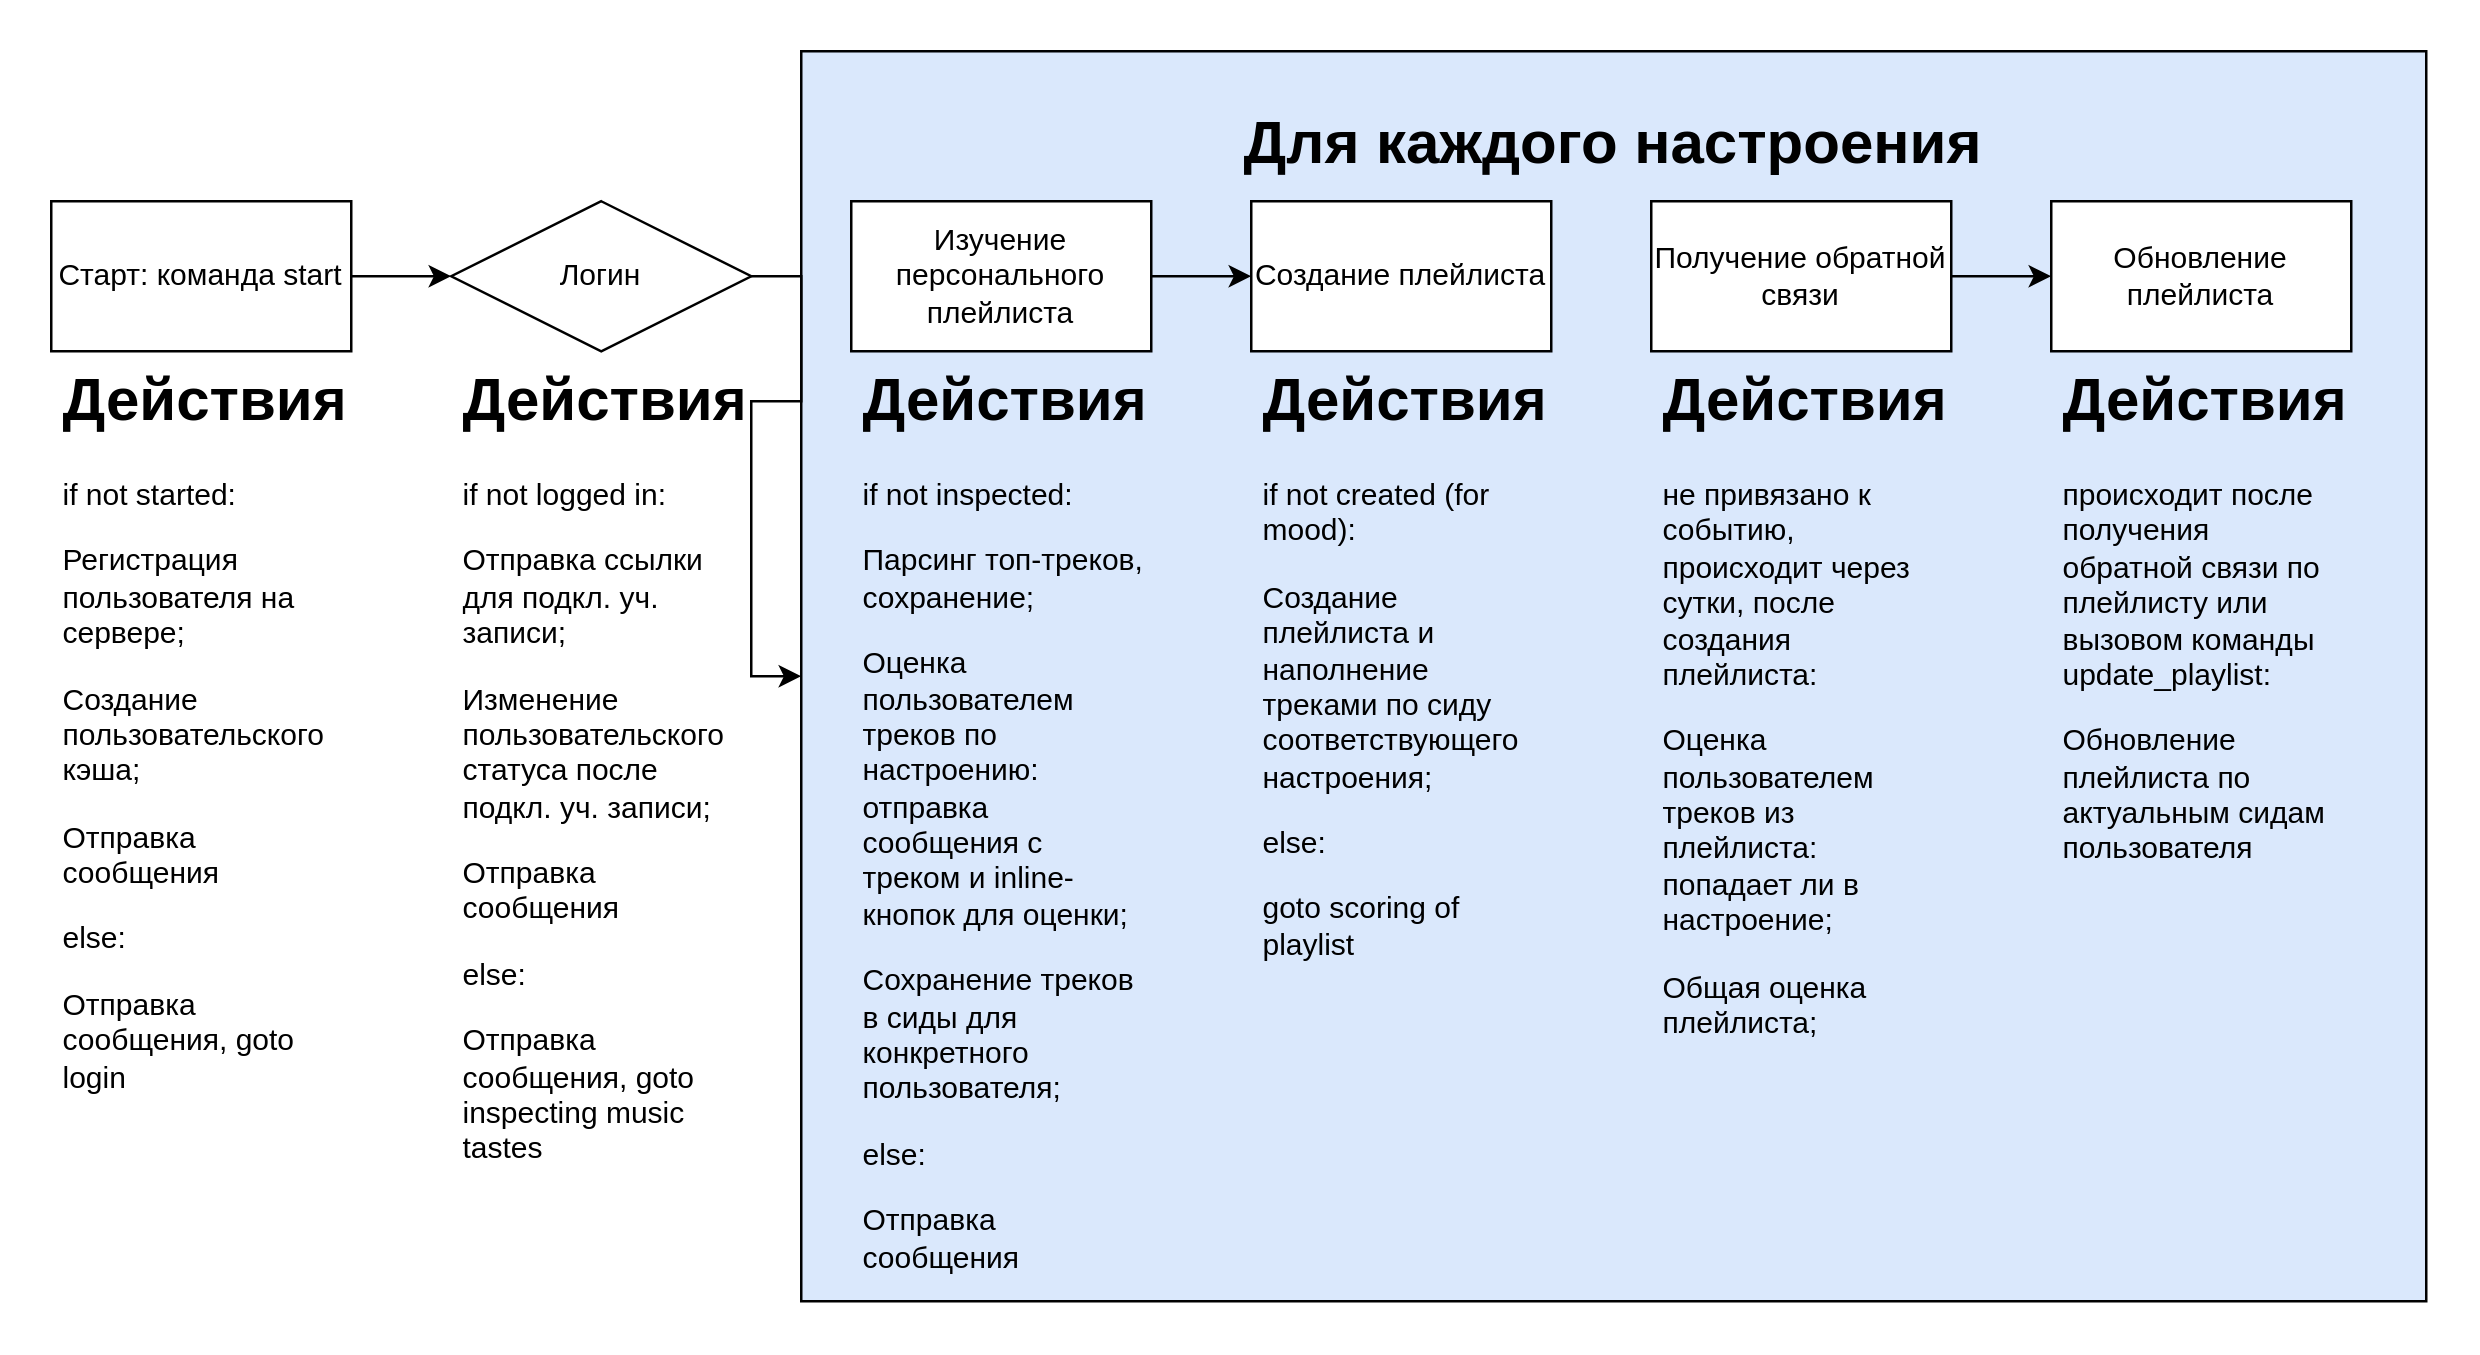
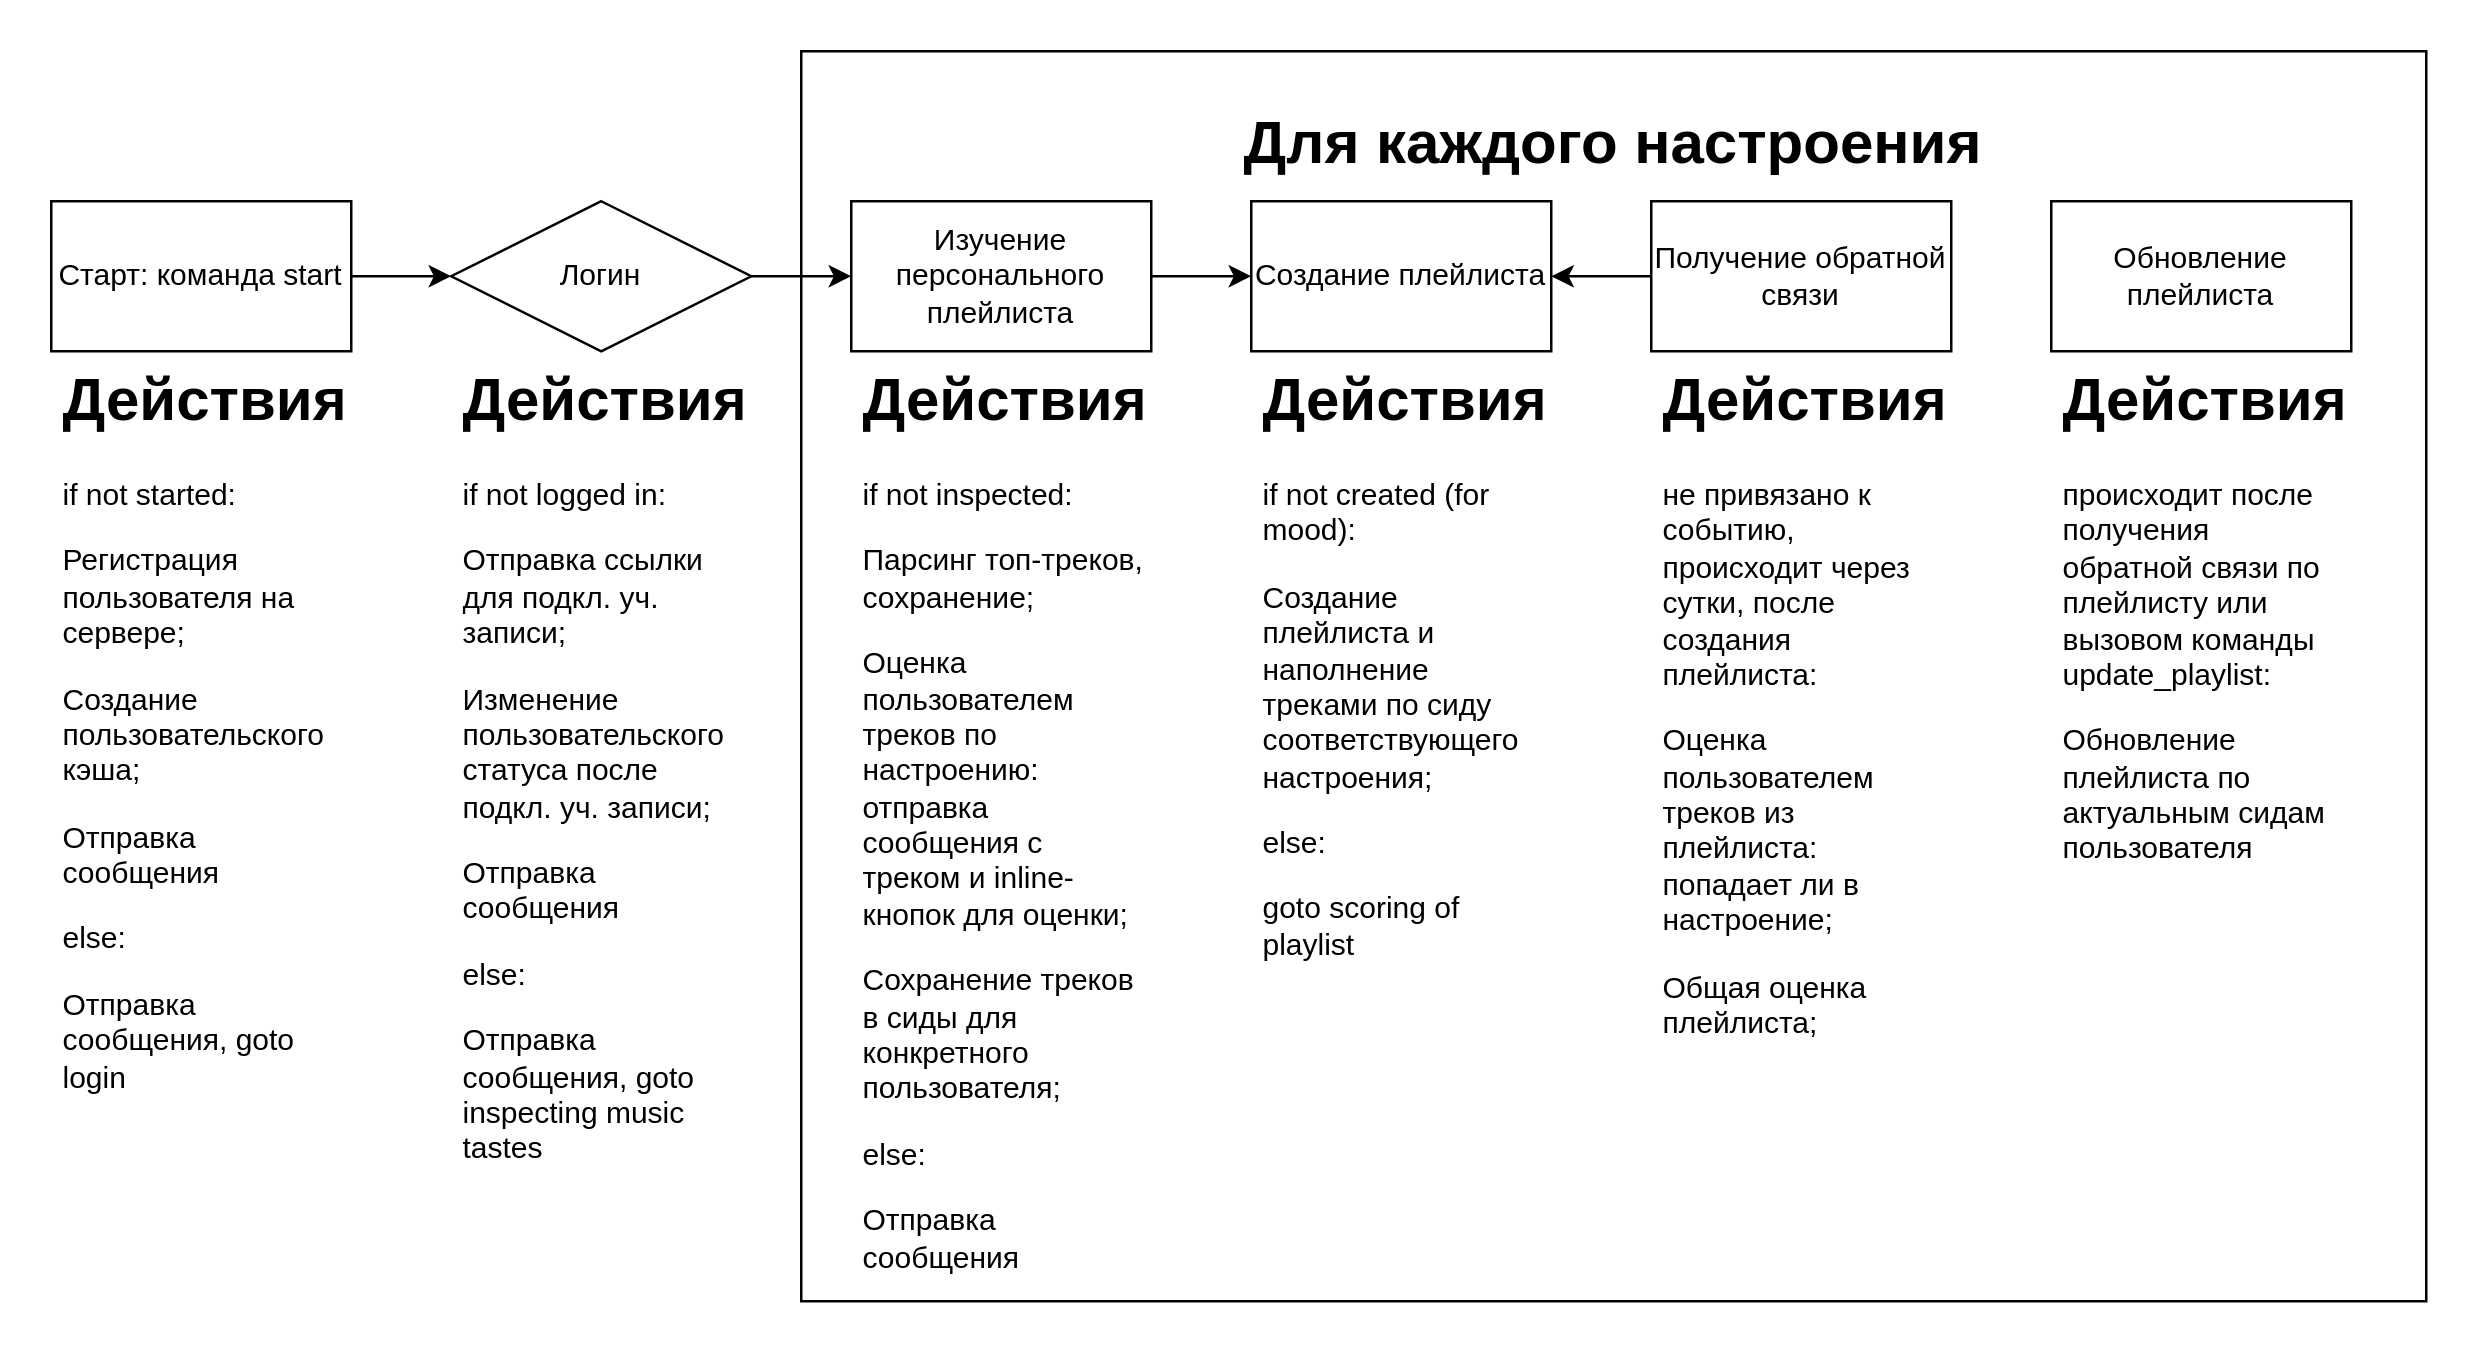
edge "Получение обратной связи" -> "Обновление плейлиста": now "Получение обратной связи" -> "Создание плейлиста"
edge "Логин" -> "Для каждого настроения": now "Логин" -> "Изучение персонального плейлиста"
node "Для каждого настроения": fillcolor #dae8fc -> #ffffff
